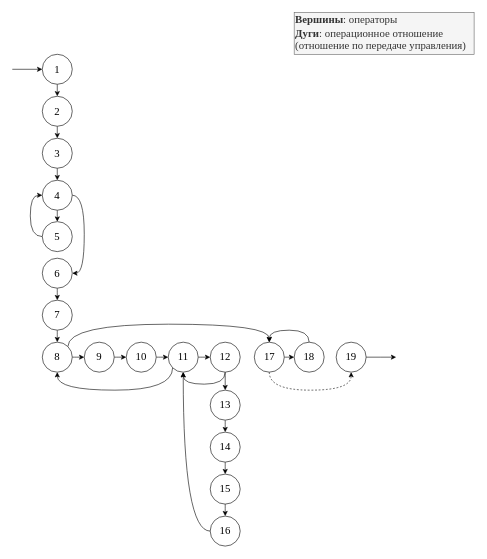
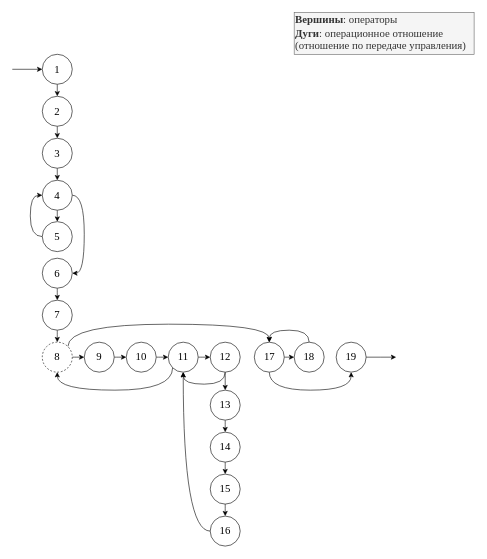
node "8": style solid -> dashed
edge "17" -> "19": style dashed -> solid
